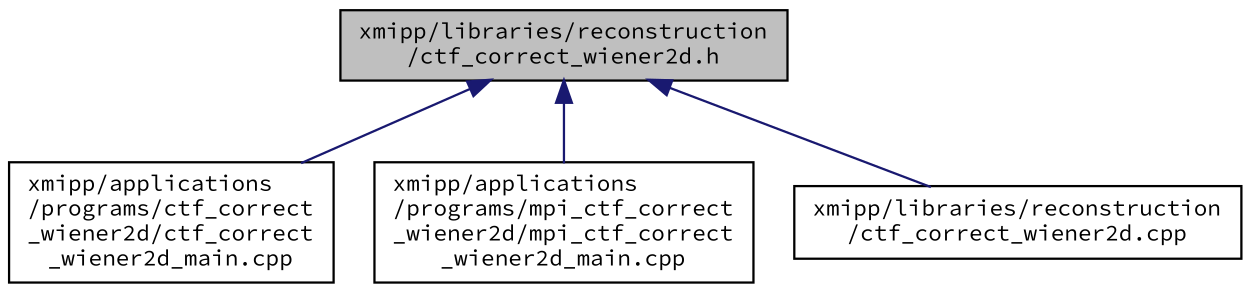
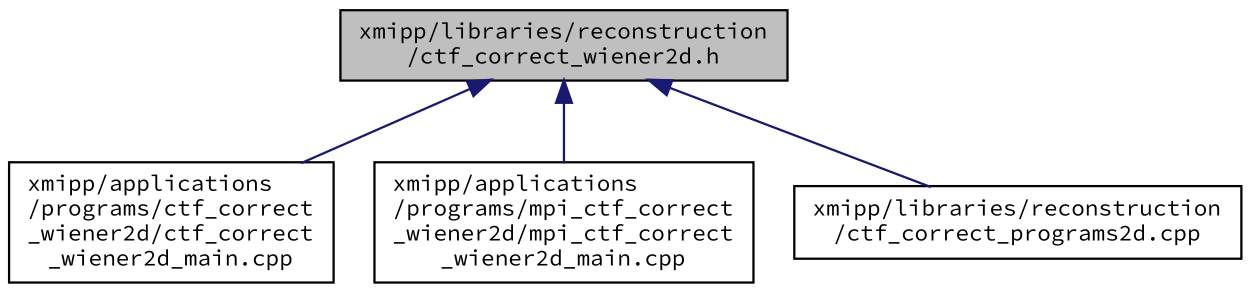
node "xmipp/libraries/reconstruction /ctf_correct_wiener2d.cpp": label "xmipp/libraries/reconstruction /ctf_correct_wiener2d.cpp" -> "xmipp/libraries/reconstruction /ctf_correct_programs2d.cpp"
